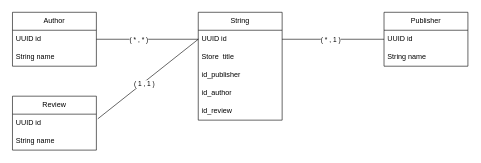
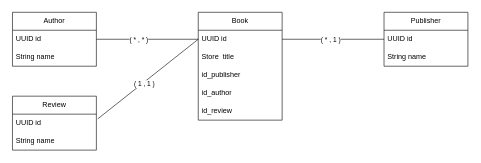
node "String": label "String" -> "Book"
